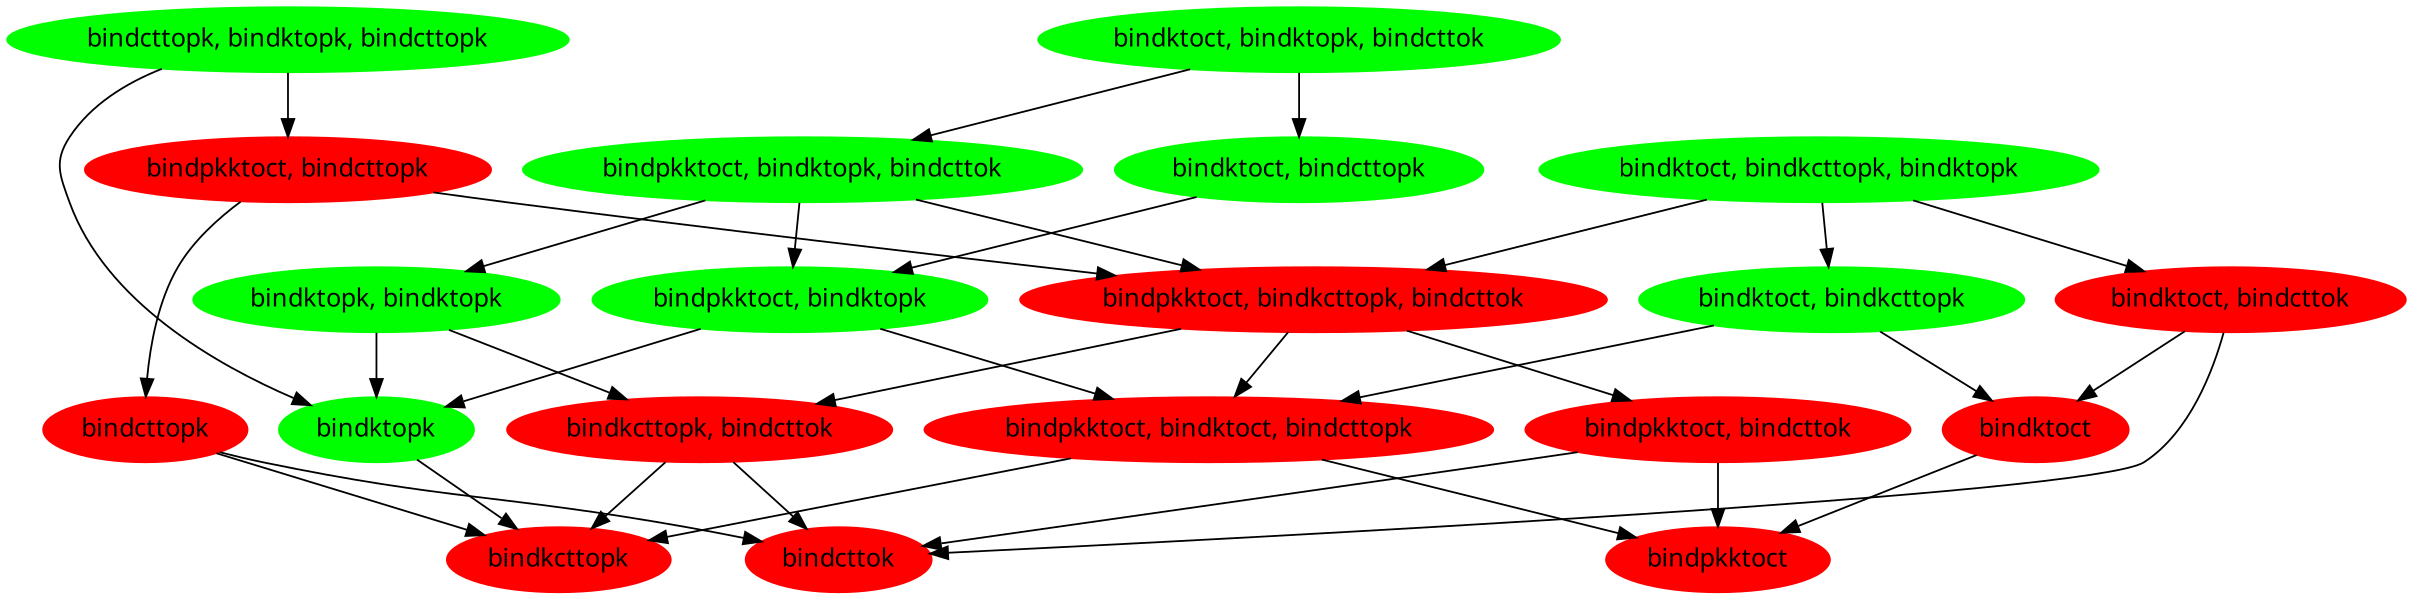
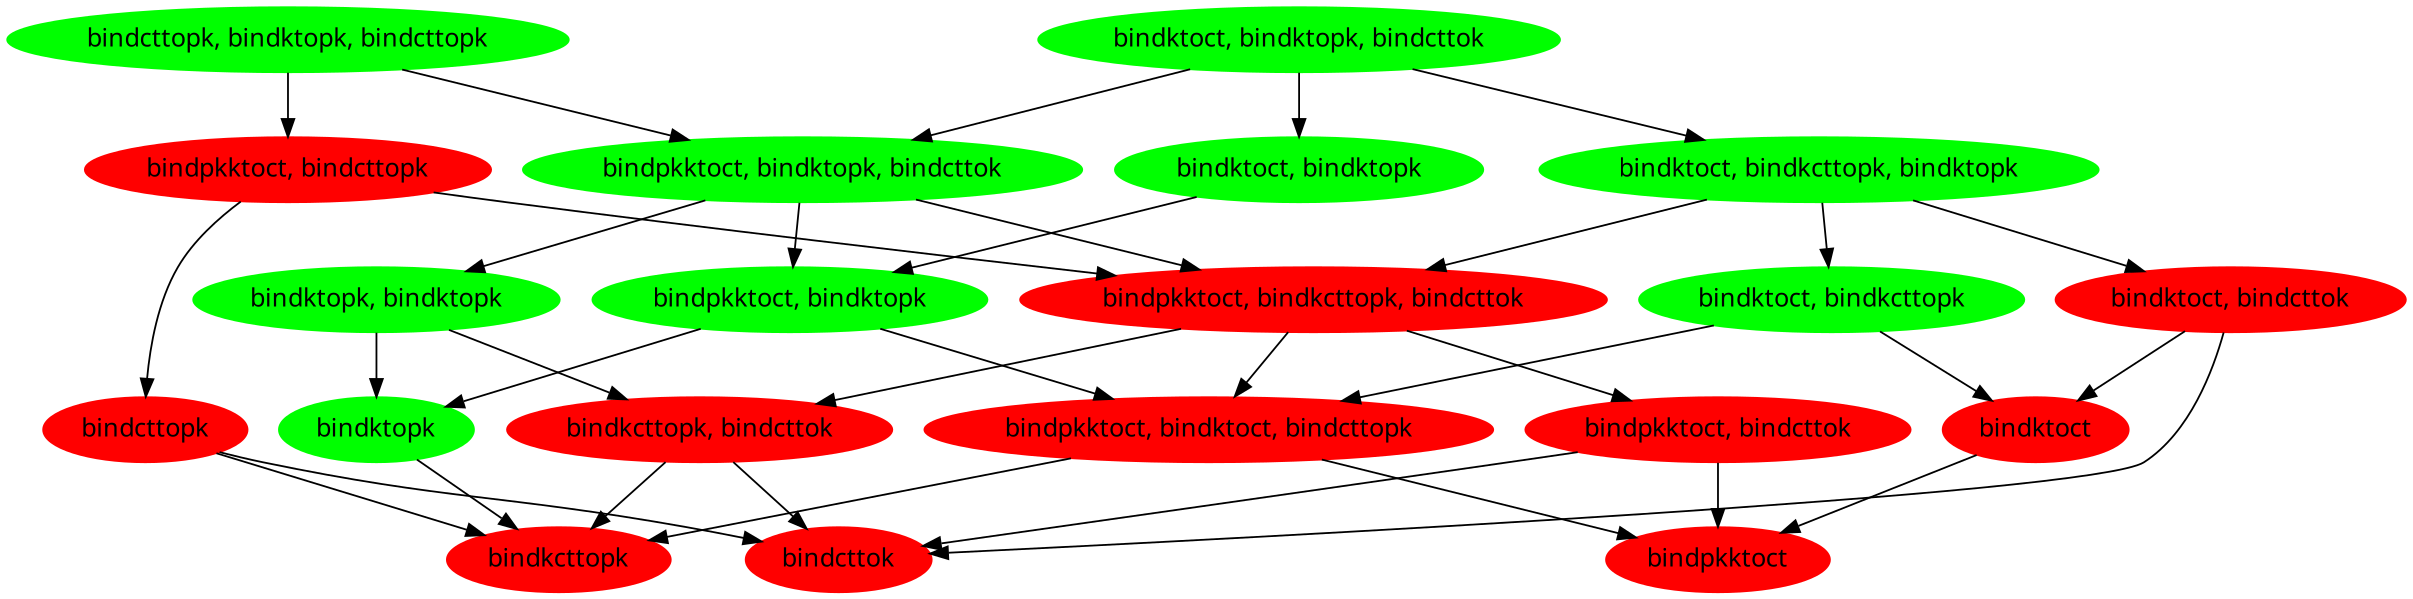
edge "bindktoct, bindktopk, bindcttok" -> "bindktoct, bindkcttopk, bindktopk": added
node "bindktoct, bindcttopk": label "bindktoct, bindcttopk" -> "bindktoct, bindktopk"
edge "bindcttopk, bindktopk, bindcttopk" -> "bindktopk": now "bindcttopk, bindktopk, bindcttopk" -> "bindpkktoct, bindktopk, bindcttok"
